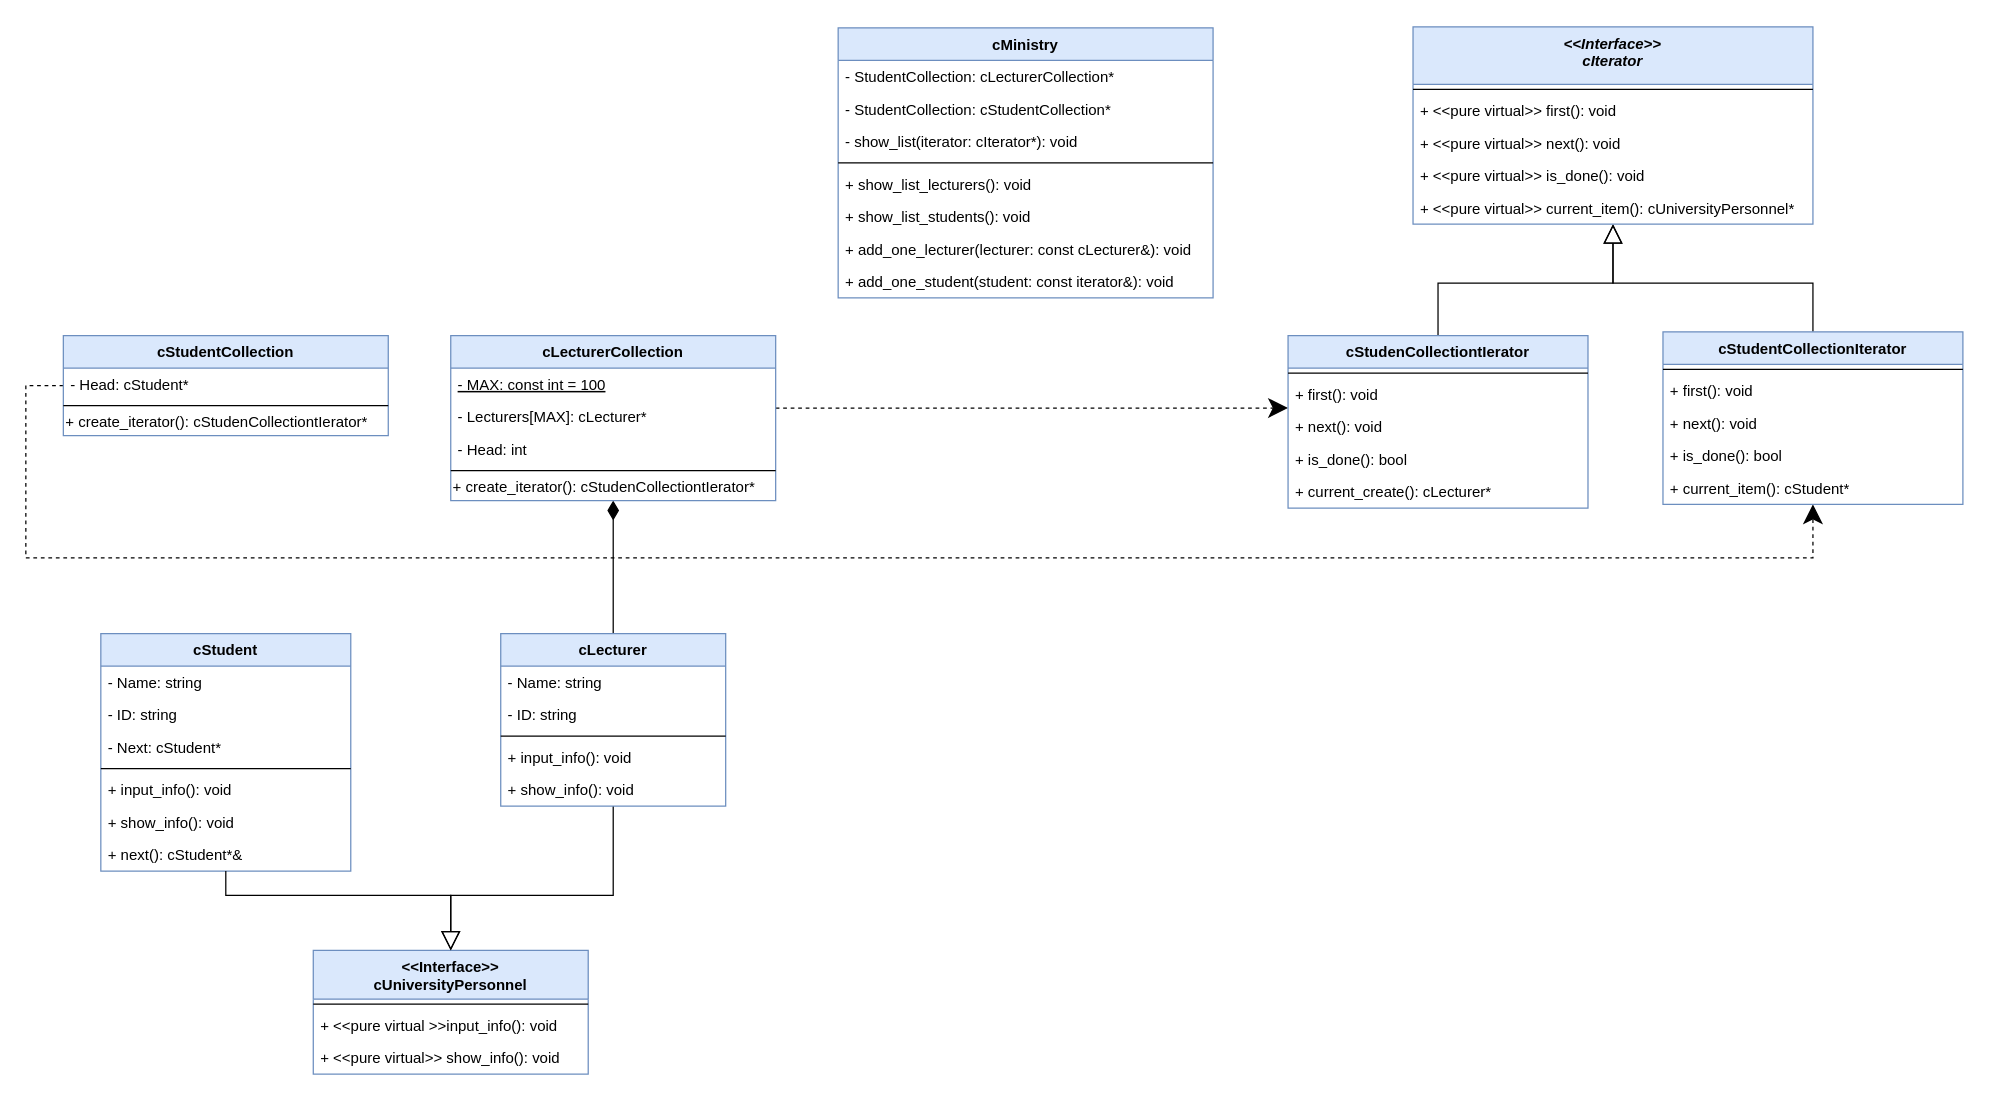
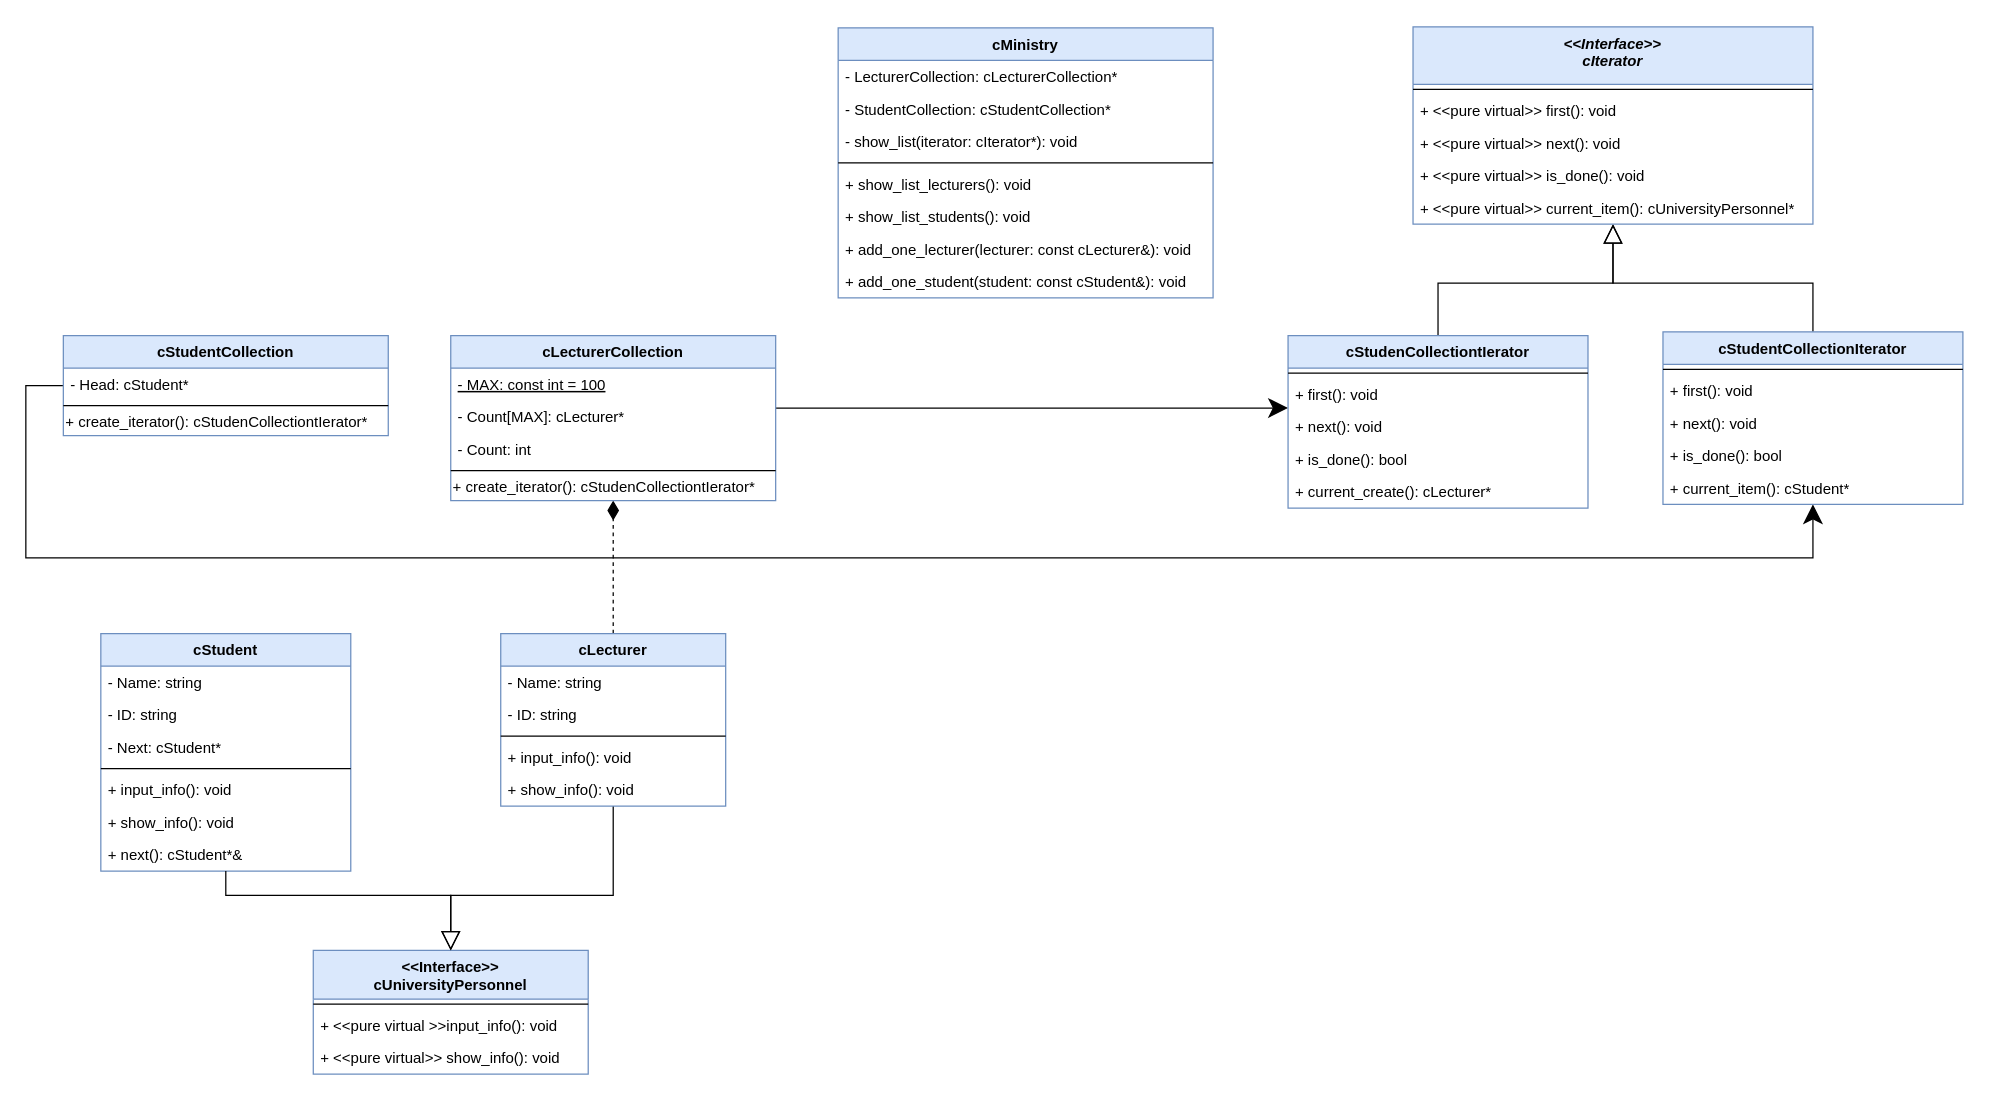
node "- StudentCollection: cLecturerCollection*": label "- StudentCollection: cLecturerCollection*" -> "- LecturerCollection: cLecturerCollection*"
node "+ add_one_student(student: const iterator&): void": label "+ add_one_student(student: const iterator&): void" -> "+ add_one_student(student: const cStudent&): void"
edge "cLecturerCollection" -> "cStudenCollectiontIerator": style dashed -> solid
node "- Lecturers[MAX]: cLecturer*": label "- Lecturers[MAX]: cLecturer*" -> "- Count[MAX]: cLecturer*"
node "- Head: int": label "- Head: int" -> "- Count: int"
edge "cStudentCollection" -> "cStudentCollectionIterator": style dashed -> solid
edge "cLecturer" -> "cLecturerCollection": style solid -> dashed
